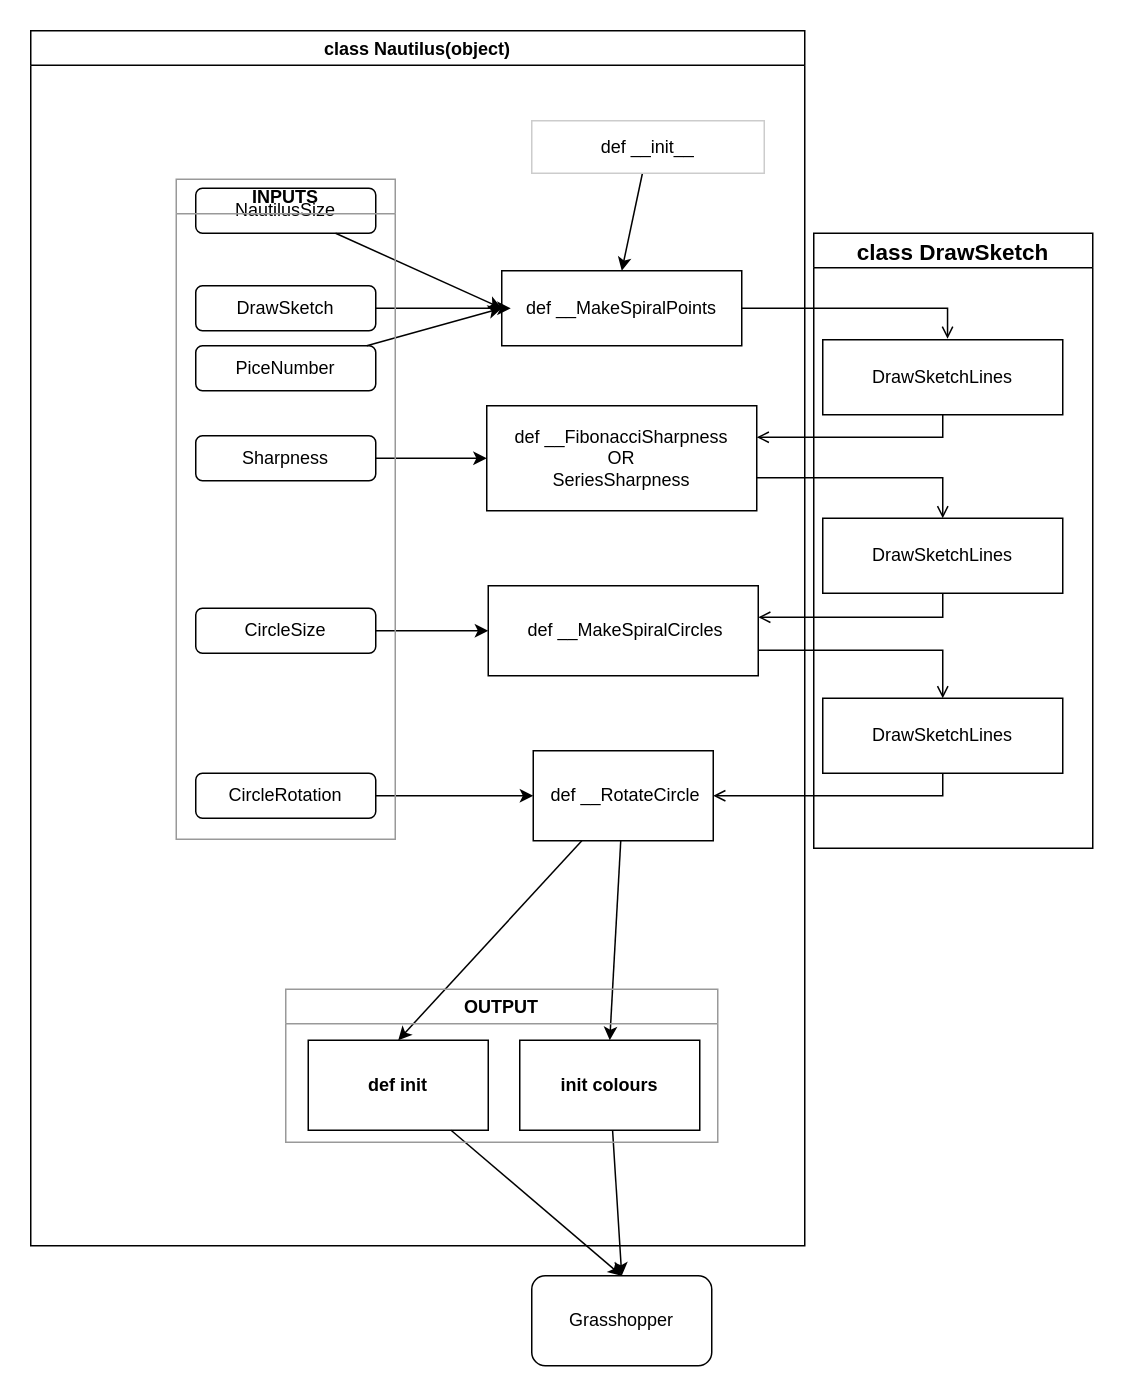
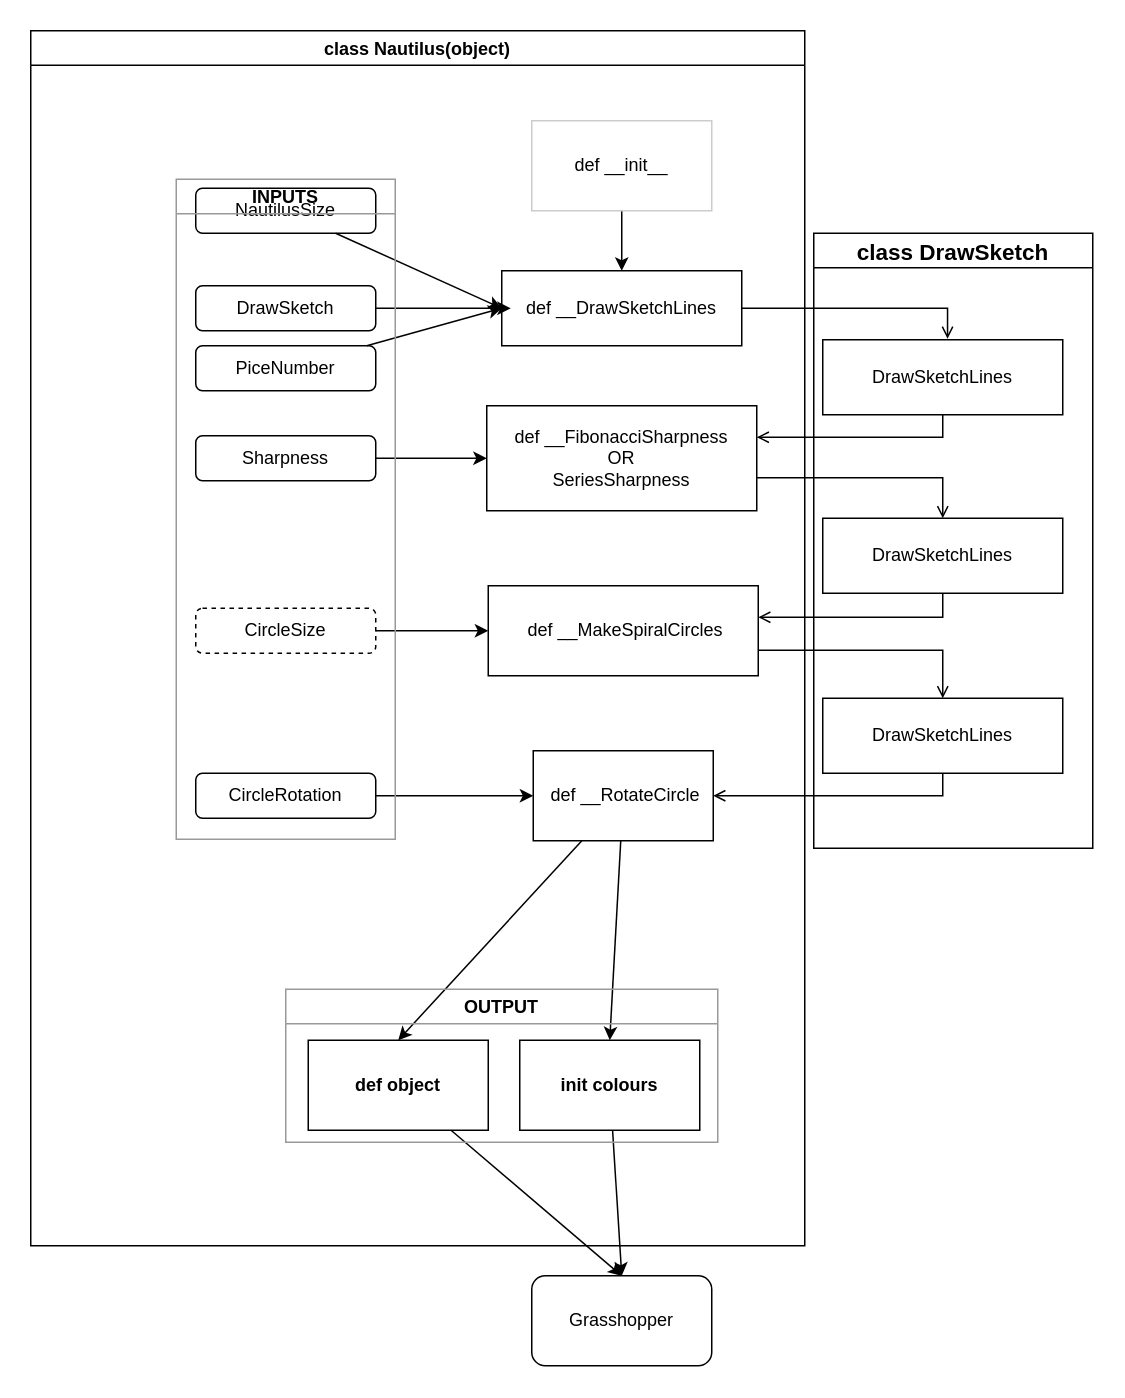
node "def __init__": size 233x53 -> 180x90
node "def __MakeSpiralPoints": label "def __MakeSpiralPoints" -> "def __DrawSketchLines"
node "CircleSize": style solid -> dashed
node "def init": label "def init" -> "def object"
